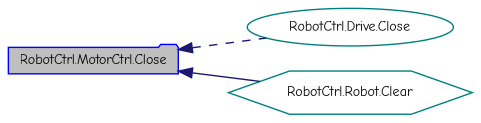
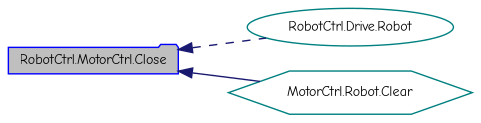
node "RobotCtrl.Drive.Close": label "RobotCtrl.Drive.Close" -> "RobotCtrl.Drive.Robot"
node "RobotCtrl.Robot.Clear": label "RobotCtrl.Robot.Clear" -> "MotorCtrl.Robot.Clear"
